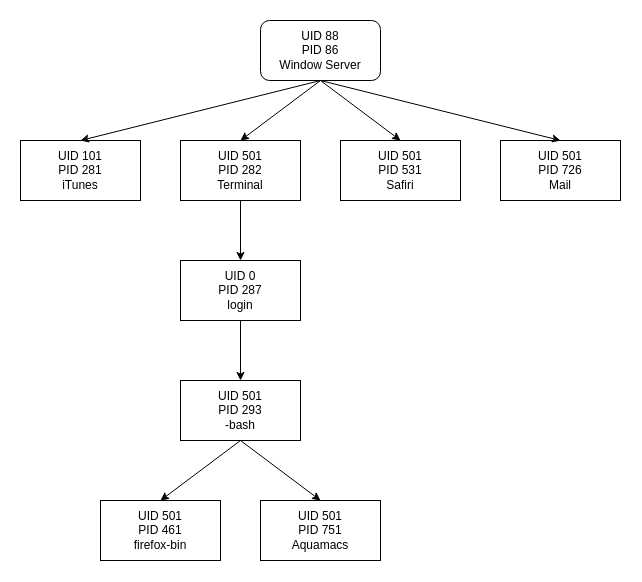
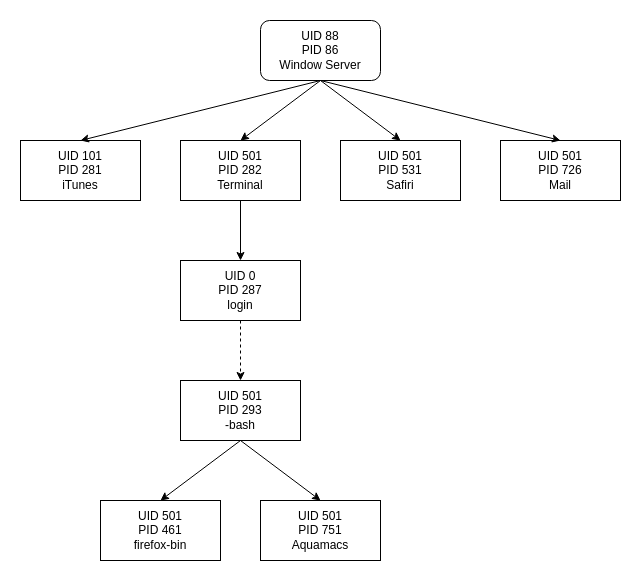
edge "UID 0 PID 287 login" -> "UID 501 PID 293 -bash": style solid -> dashed
